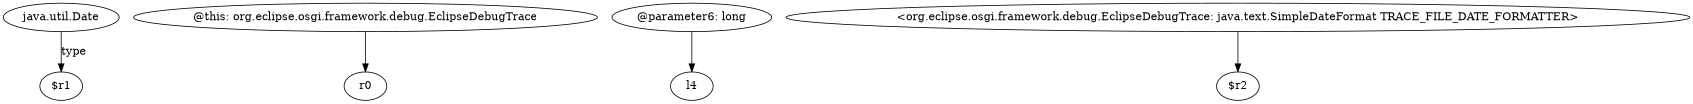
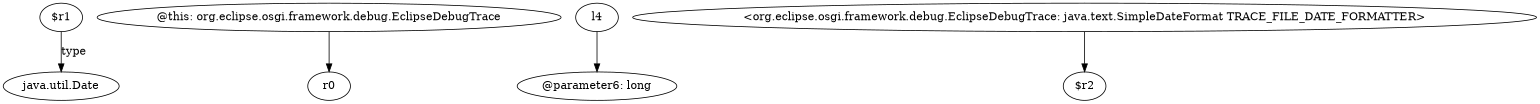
edge "java.util.Date" -> "$r1": reversed
edge "@parameter6: long" -> "l4": reversed
